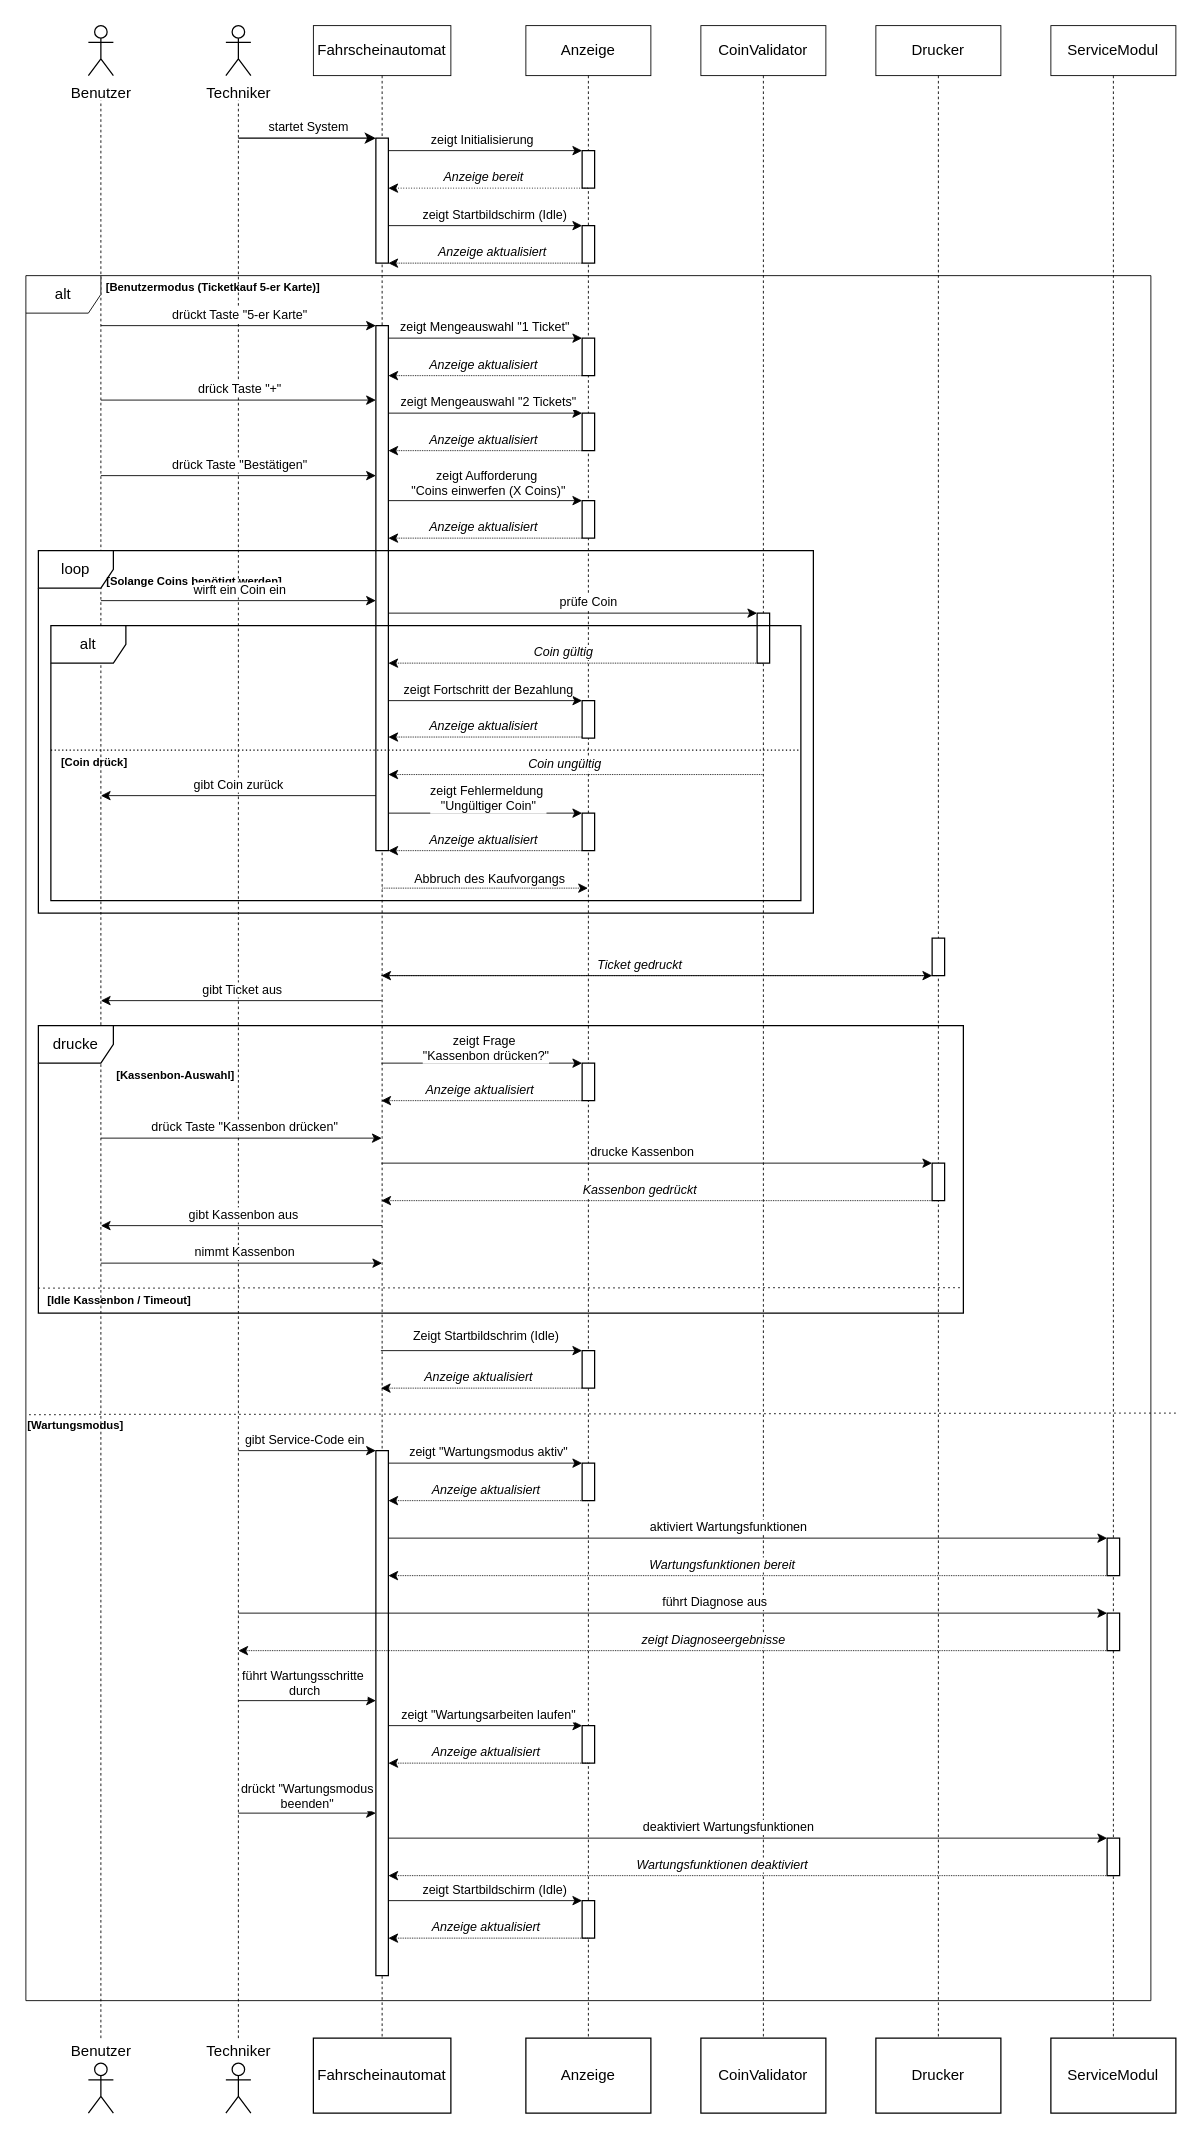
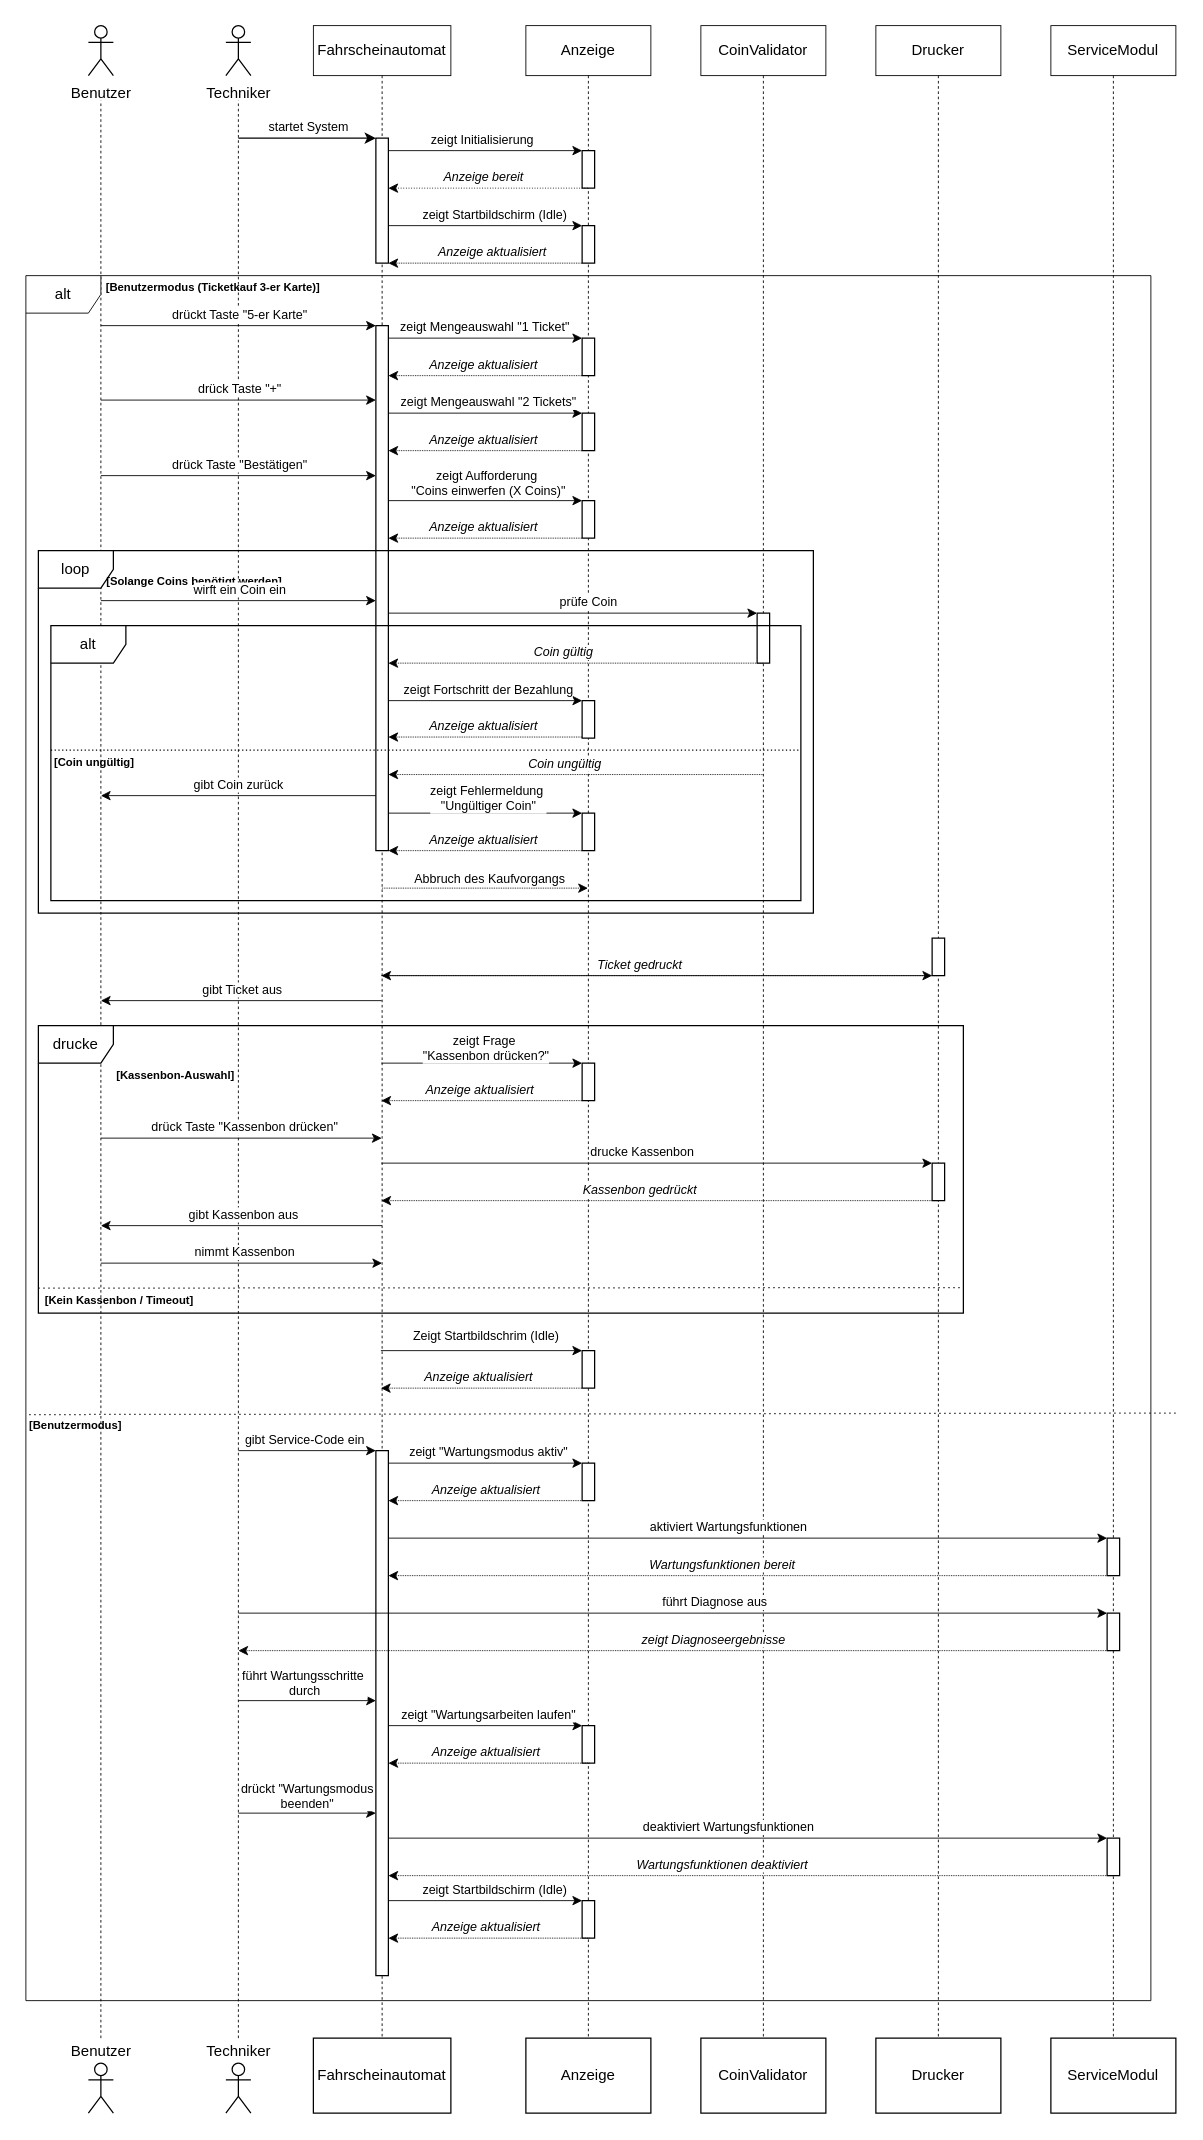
node "[Benutzermodus (Ticketkauf 5-er Karte)]": label "[Benutzermodus (Ticketkauf 5-er Karte)]" -> "[Benutzermodus (Ticketkauf 3-er Karte)]"
node "[Coin drück]": label "[Coin drück]" -> "[Coin ungültig]"
node "[Idle Kassenbon / Timeout]": label "[Idle Kassenbon / Timeout]" -> "[Kein Kassenbon / Timeout]"
node "[Wartungsmodus]": label "[Wartungsmodus]" -> "[Benutzermodus]"
